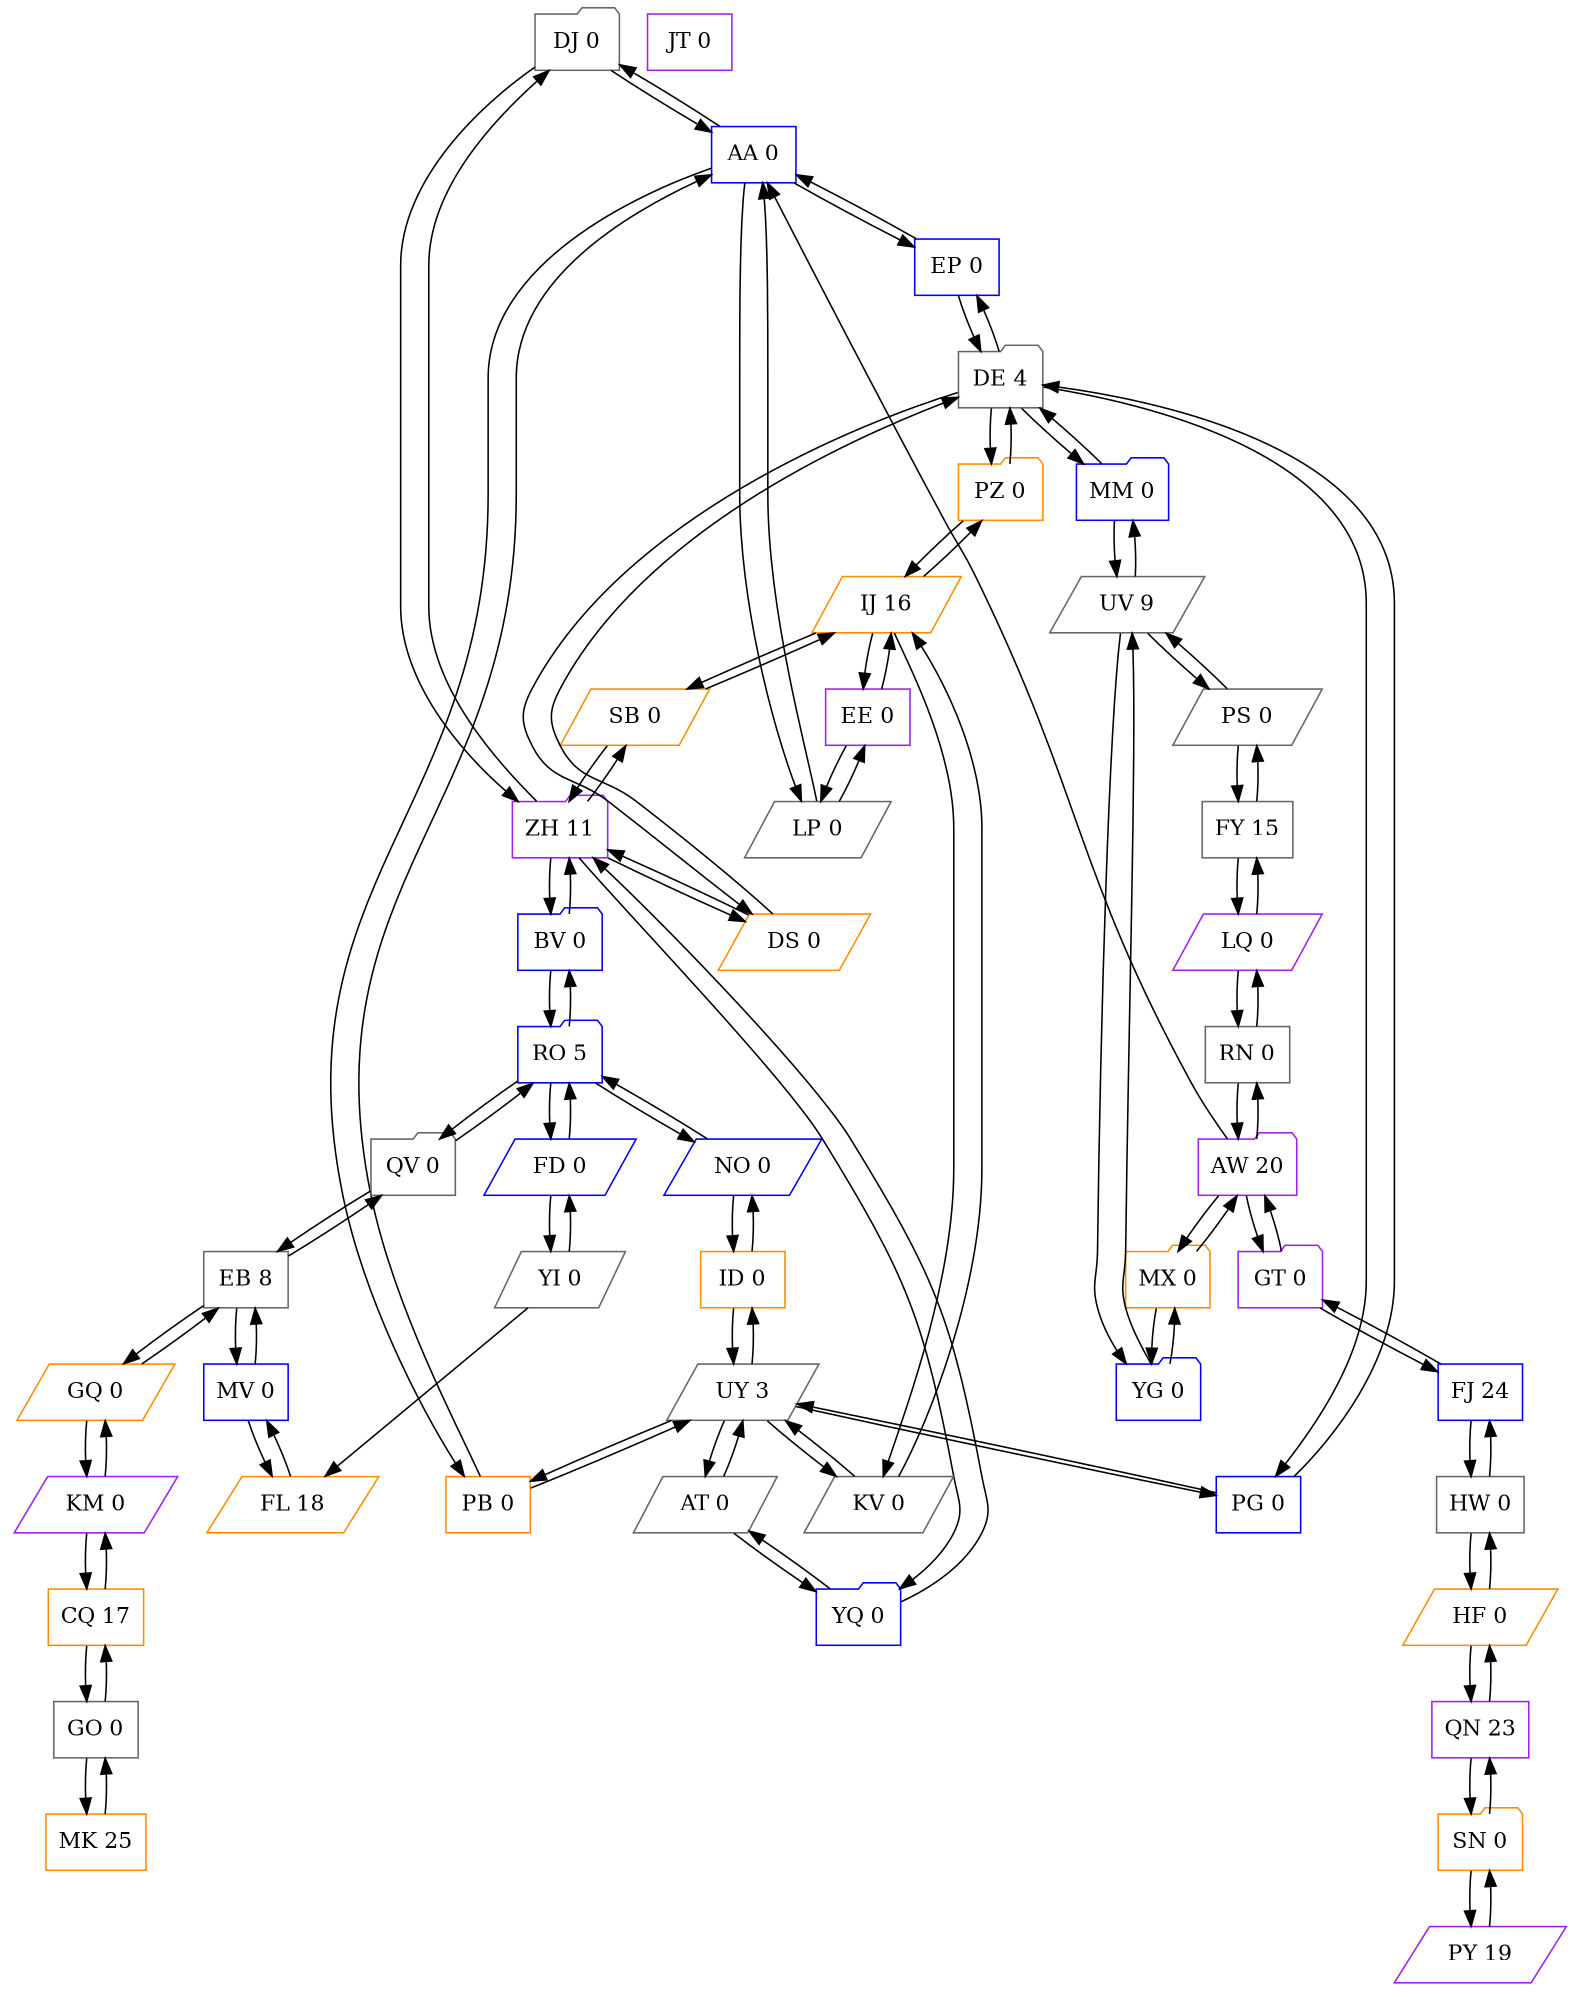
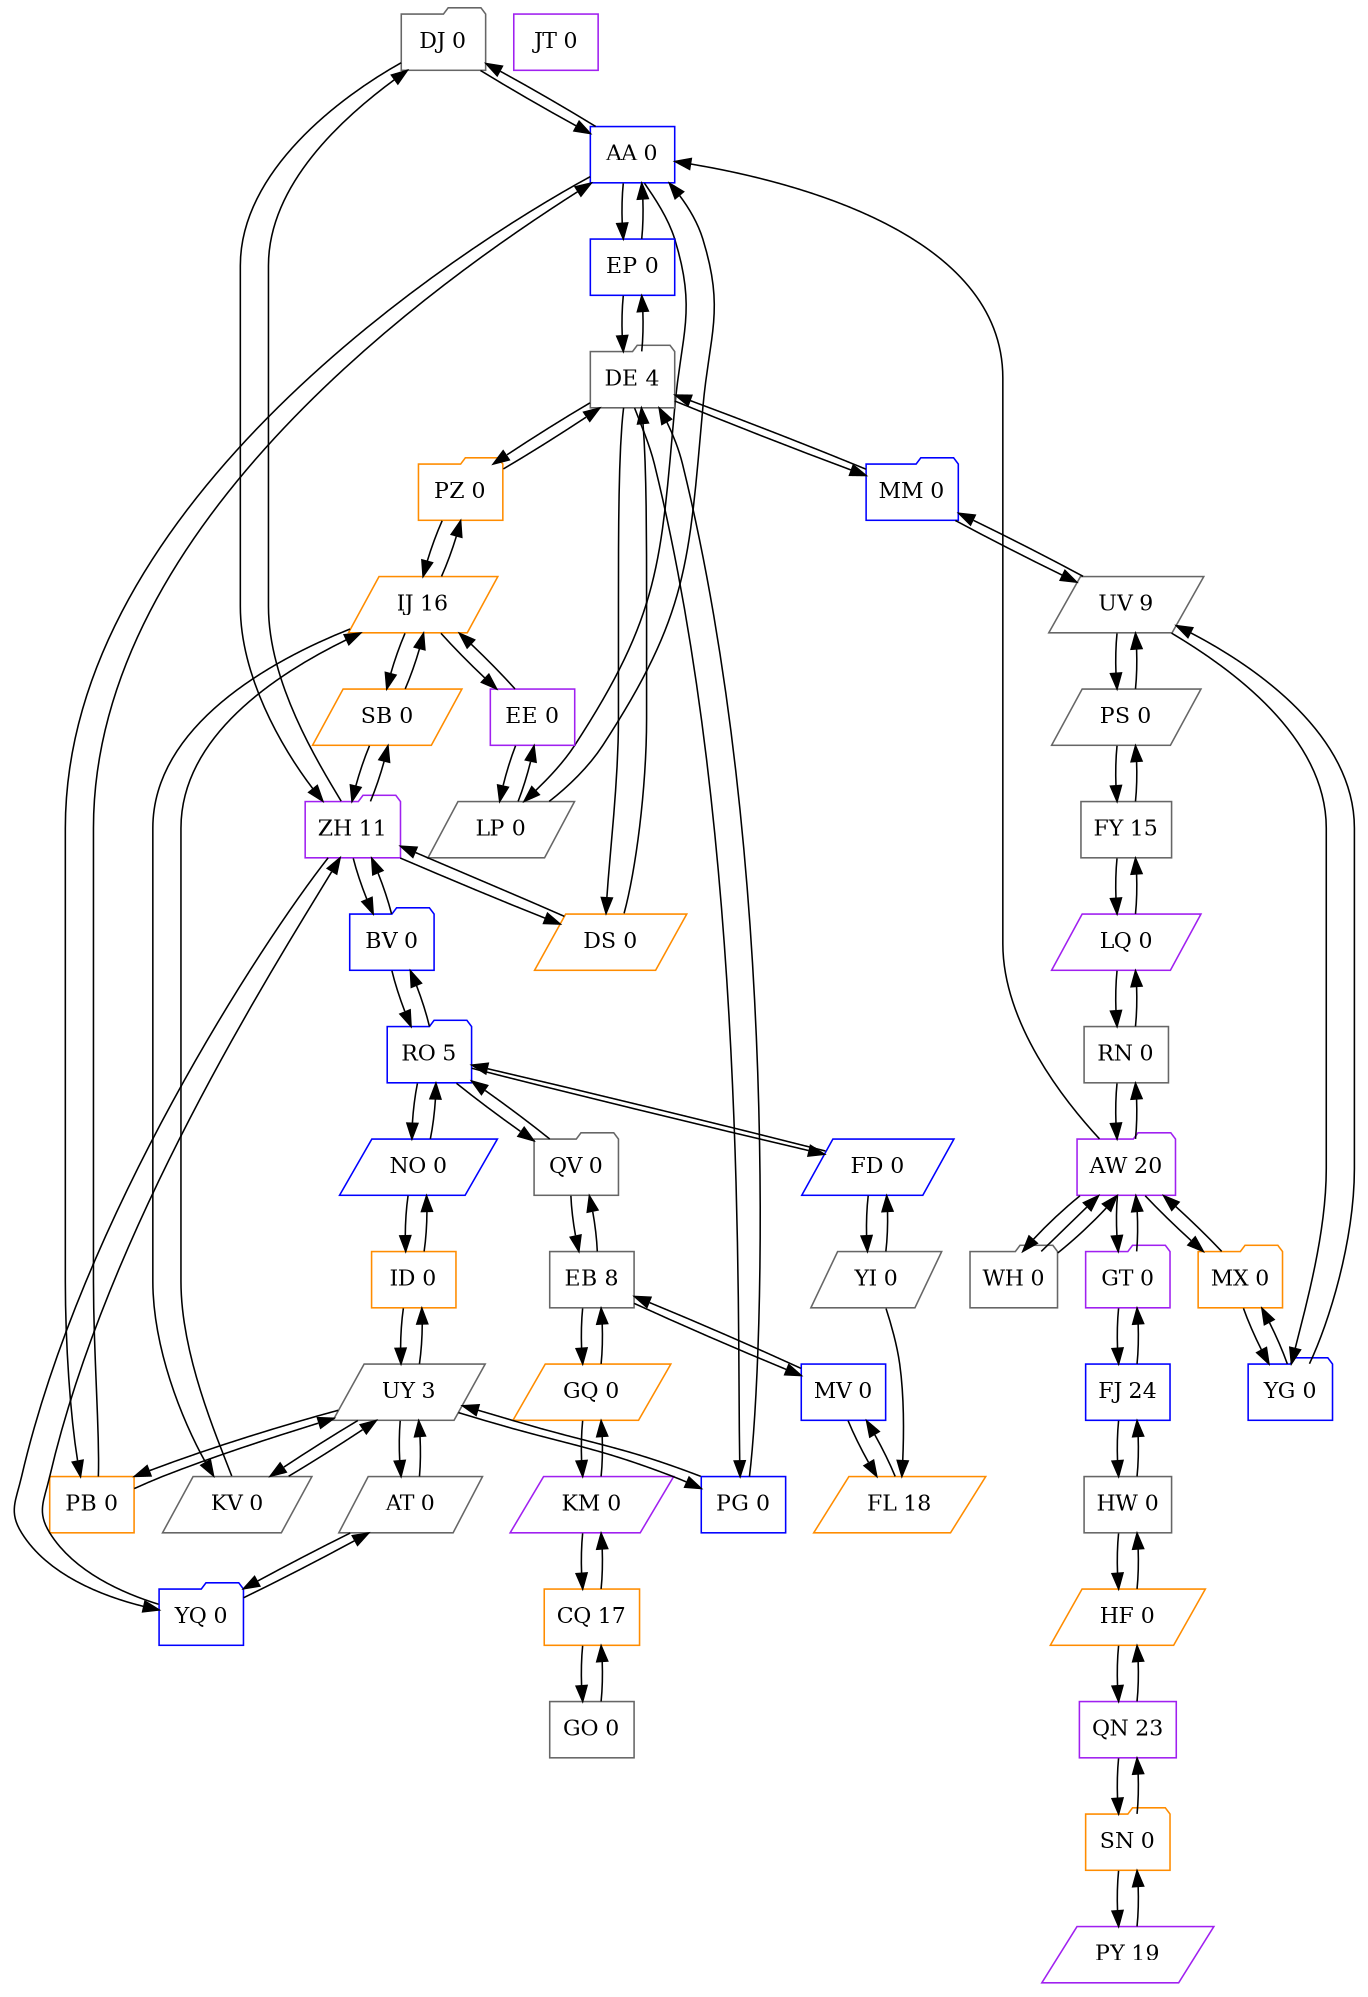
node "WH 0": added
node "MK 25": removed
